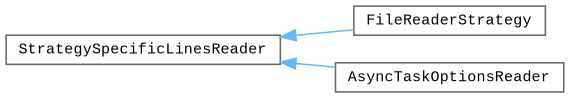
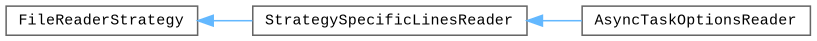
edge "FileReaderStrategy" -> "StrategySpecificLinesReader": reversed
